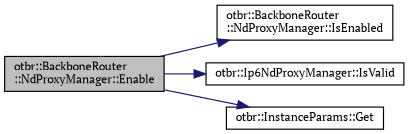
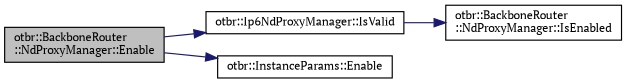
edge "otbr::BackboneRouter ::NdProxyManager::Enable" -> "otbr::BackboneRouter ::NdProxyManager::IsEnabled": now "otbr::Ip6NdProxyManager::IsValid" -> "otbr::BackboneRouter ::NdProxyManager::IsEnabled"
node "otbr::InstanceParams::Get": label "otbr::InstanceParams::Get" -> "otbr::InstanceParams::Enable"
